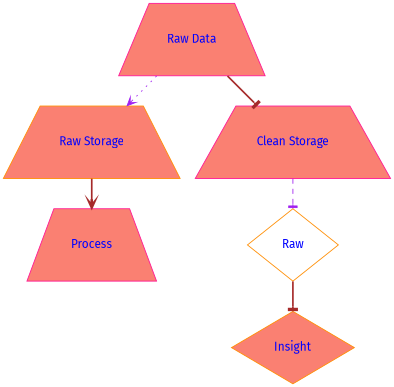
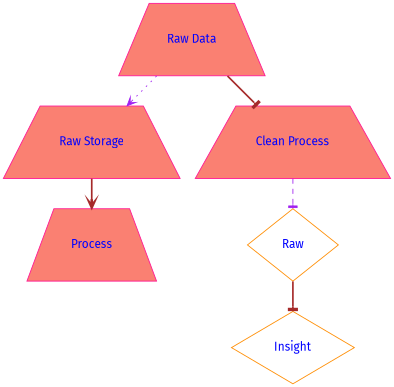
node "Raw Storage": color darkorange -> deeppink
node "Clean Storage": label "Clean Storage" -> "Clean Process"
node "Insight": fillcolor salmon -> white
